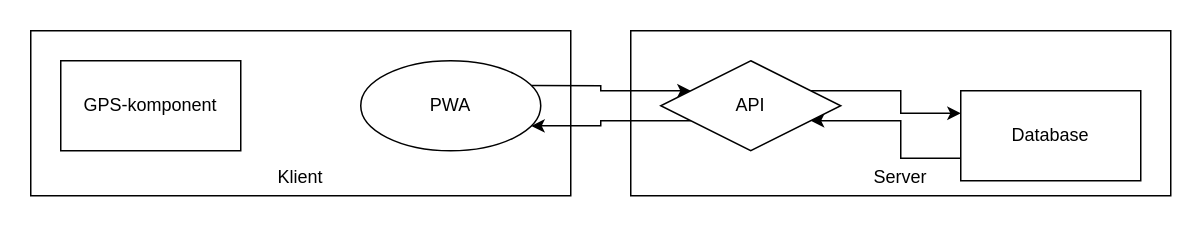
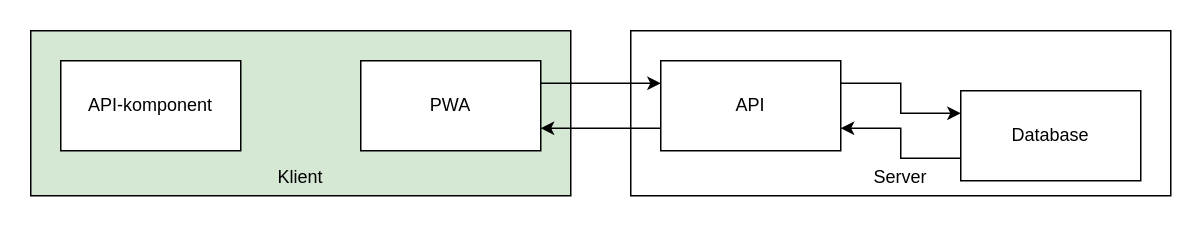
node "GPS-komponent": label "GPS-komponent" -> "API-komponent"
node "PWA": shape ellipse -> rectangle
node "API": shape diamond -> rectangle
node "Klient": fillcolor #ffffff -> #d5e8d4
